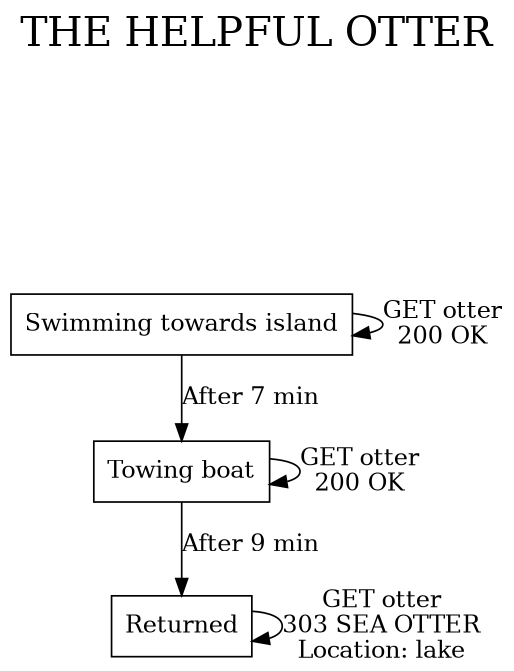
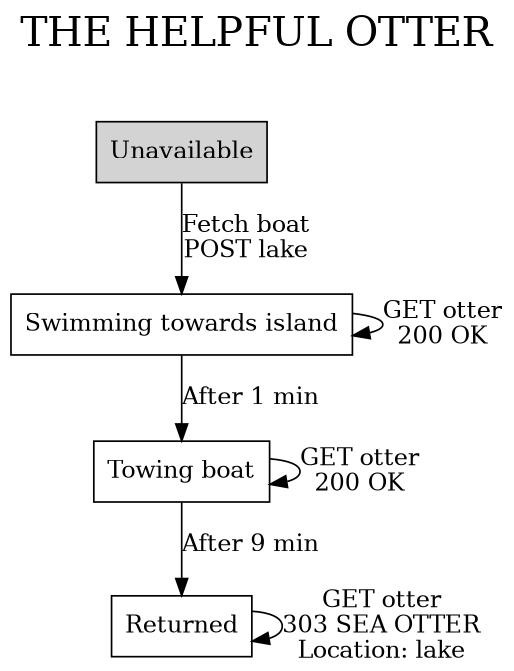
node "Unavailable": added
edge "Swimming towards island" -> "Towing boat": label "After 7 min" -> "After 1 min"
